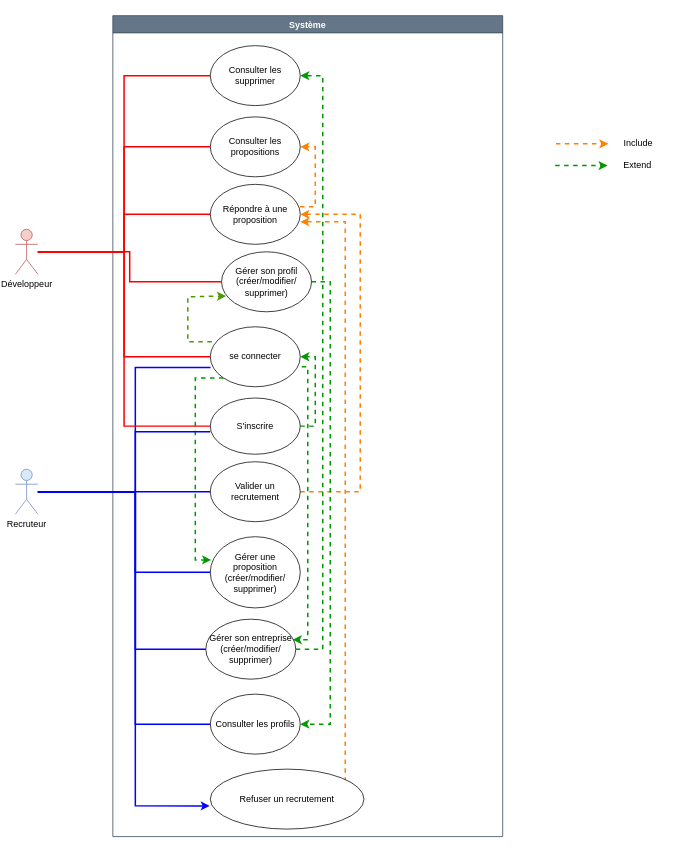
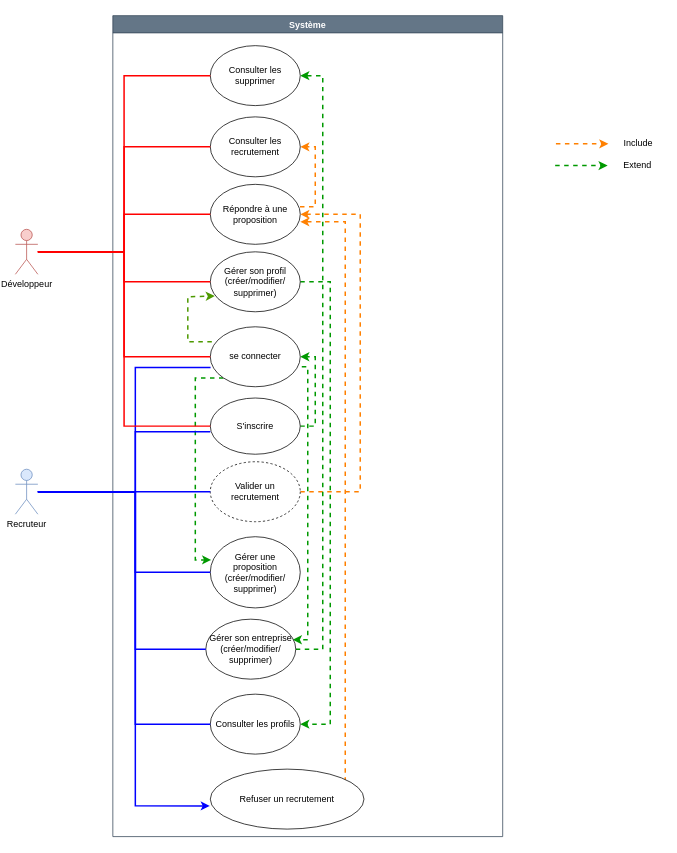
node "Consulter les propositions": label "Consulter les propositions" -> "Consulter les recrutement"
node "Gérer son profil (créer/modifier/ supprimer)": moved (267, 282) -> (255, 282)
node "Valider un recrutement": style solid -> dashed
